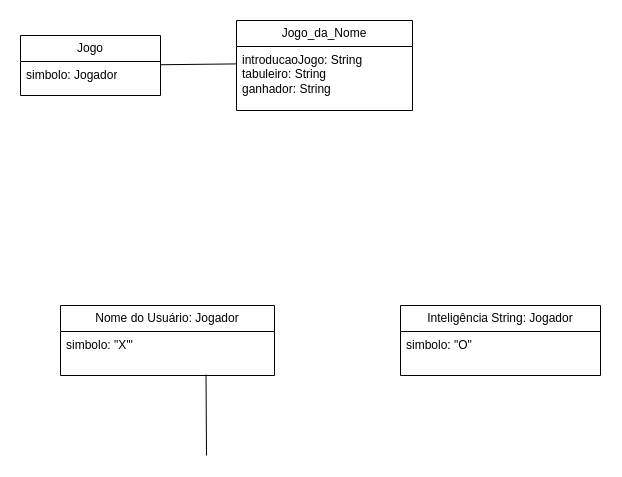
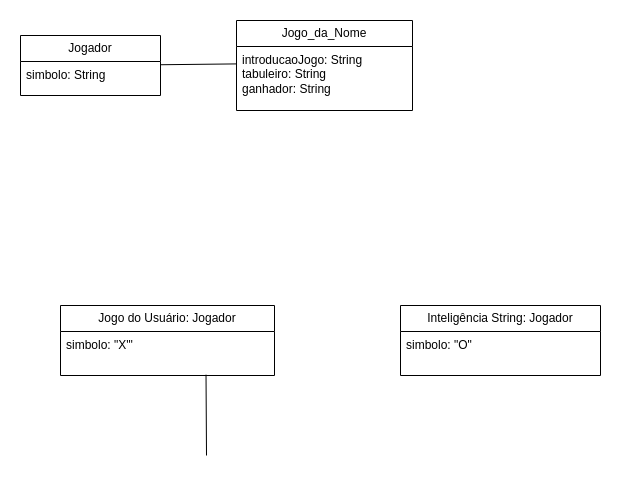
node "Jogo": label "Jogo" -> "Jogador"
node "simbolo: Jogador": label "simbolo: Jogador" -> "simbolo: String"
node "Nome do Usuário: Jogador": label "Nome do Usuário: Jogador" -> "Jogo do Usuário: Jogador"
